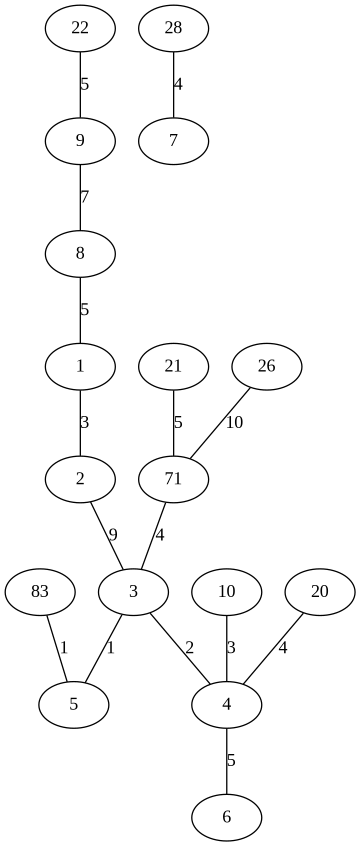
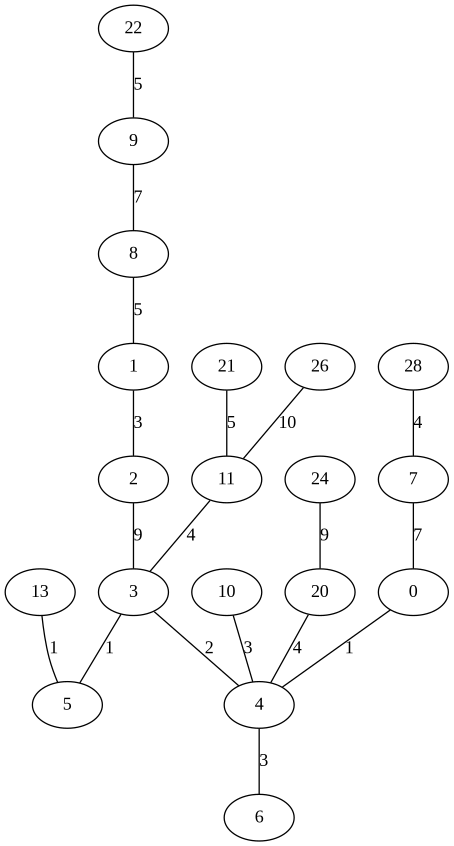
node "71": label "71" -> "11"
node "24": added
node "83": label "83" -> "13"
node "0": added
edge "4" -- "6": label "5" -> "3"
